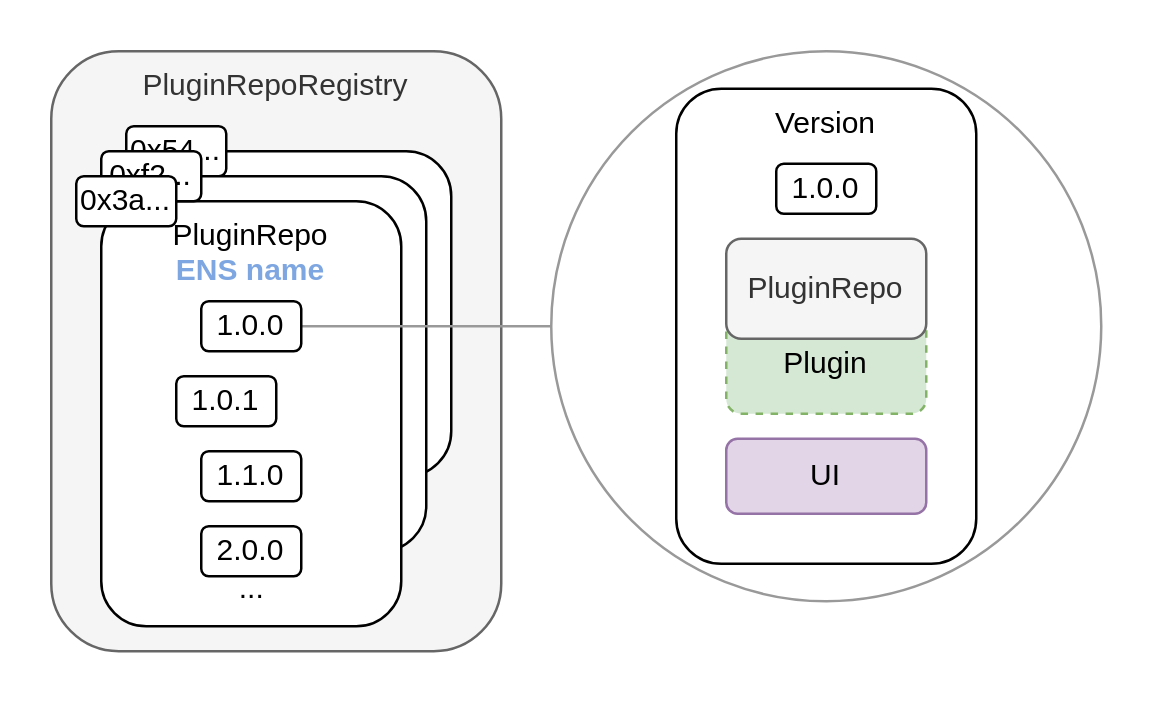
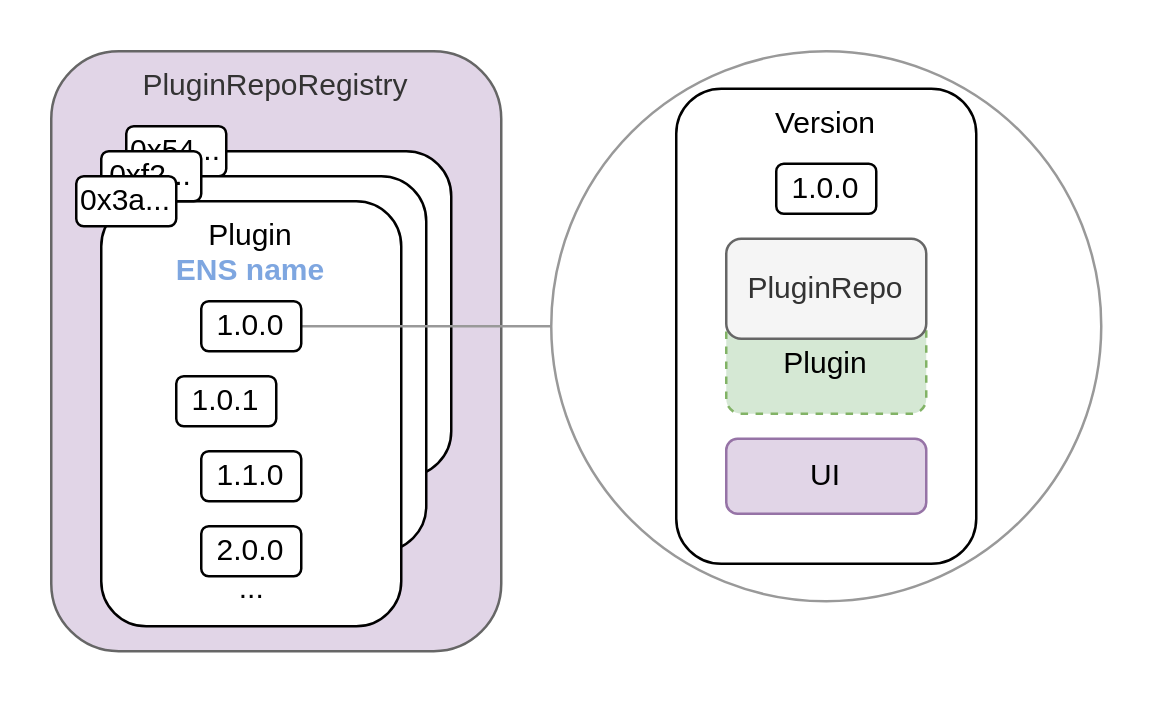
node "PluginRepoRegistry": fillcolor #f5f5f5 -> #e1d5e7
node "PluginRepo ENS name": label "PluginRepo ENS name" -> "Plugin ENS name"
